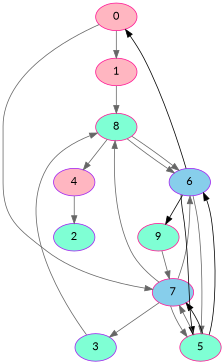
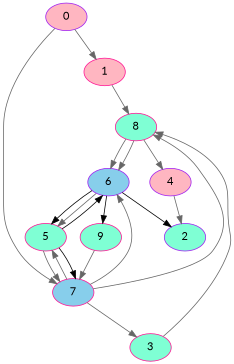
node "0": color deeppink -> purple
edge "6" -> "0": now "6" -> "2"
node "3": color purple -> deeppink
